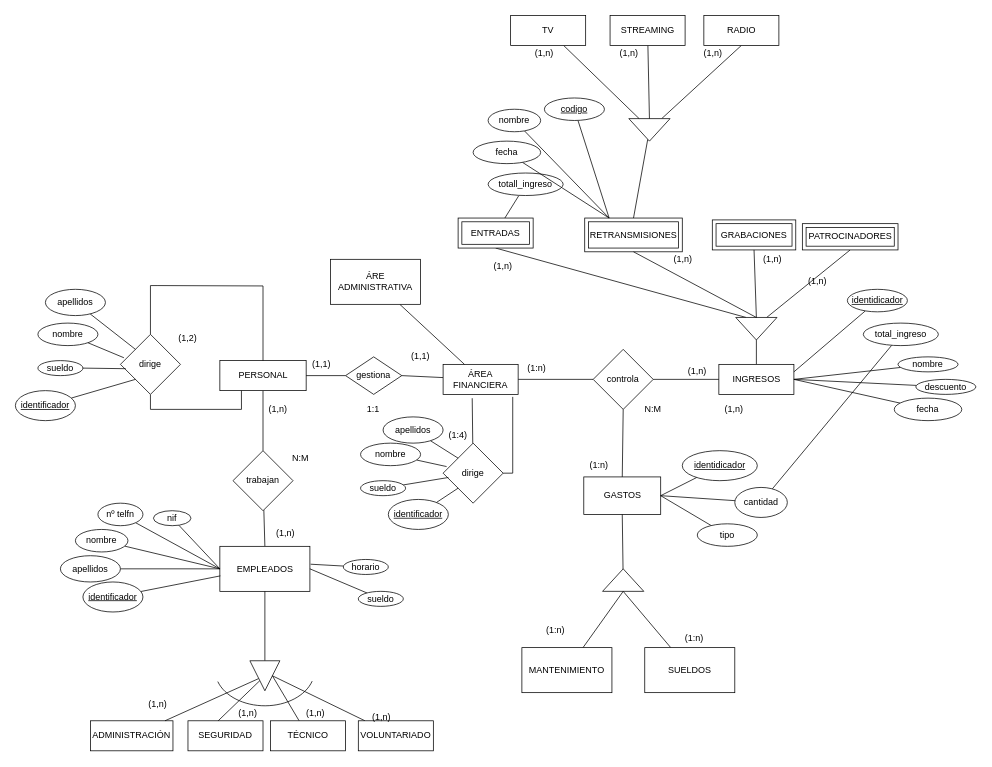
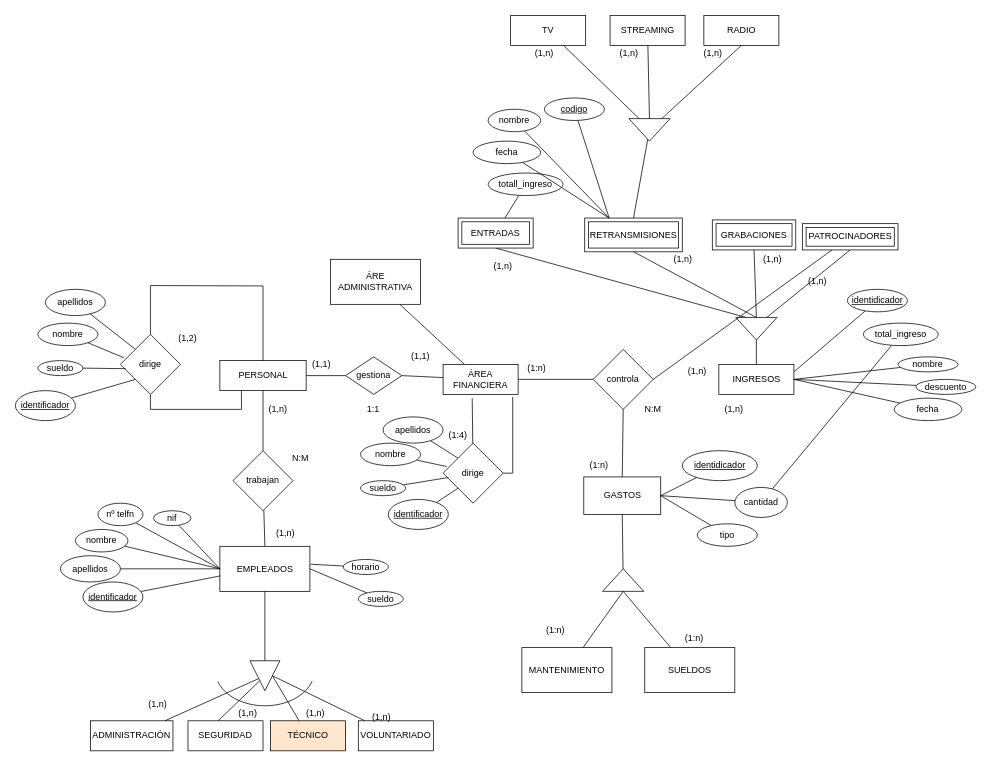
edge "controla" -- "INGRESOS": now "controla" -- "PATROCINADORES"
node "TÉCNICO": fillcolor #ffffff -> #ffe6cc
